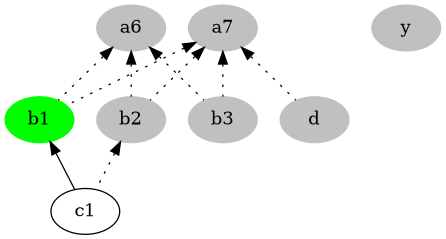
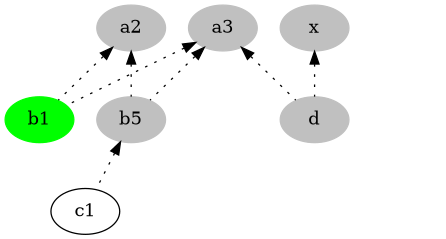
node "a6": label "a6" -> "a2"
node "a7": label "a7" -> "a3"
node "x": added
node "y": removed
node "b2": label "b2" -> "b5"
node "b3": removed
edge "c1" -> "b1": removed
